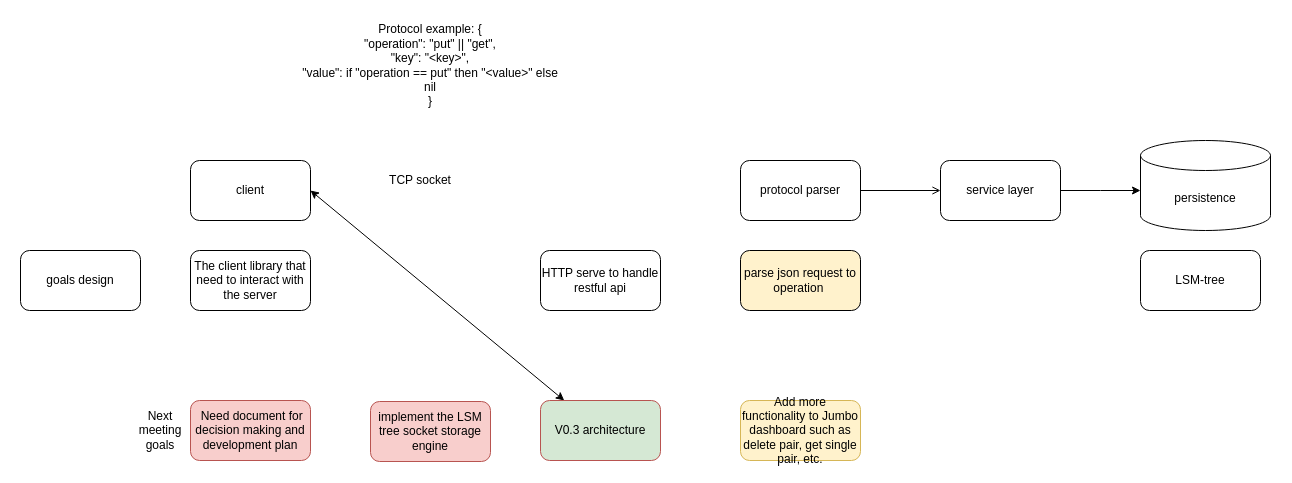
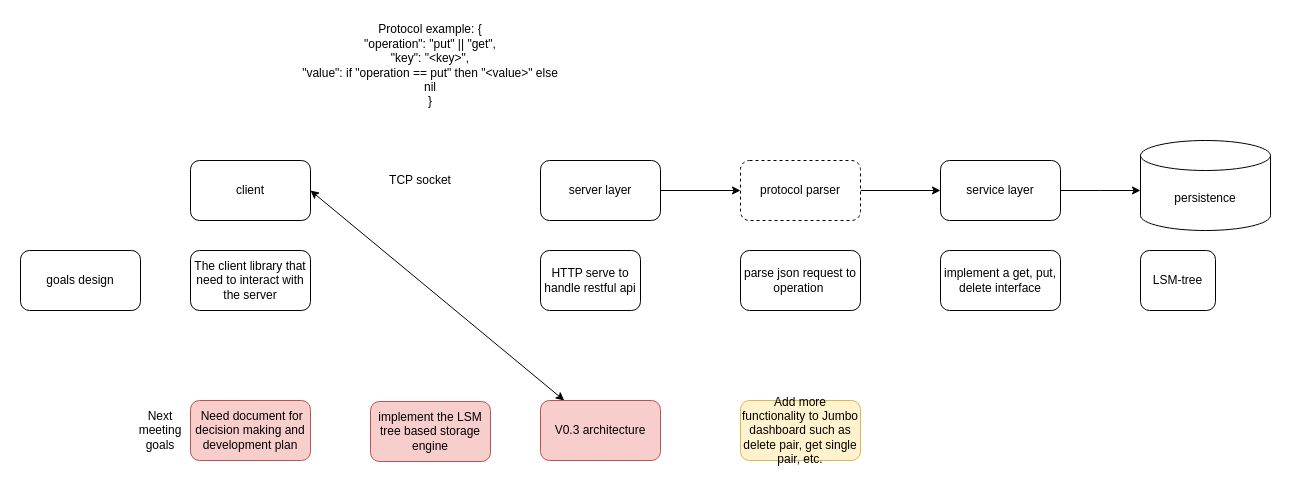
node "server layer": added
edge "server layer" -> "protocol parser": added
node "protocol parser": style solid -> dashed
edge "protocol parser" -> "service layer": arrowhead open -> classic
node "HTTP serve to handle restful api": size 120x60 -> 100x60
node "parse json request to operation": fillcolor #fff2cc -> #ffffff
node "implement a get, put, delete interface": added
node "LSM-tree": size 120x60 -> 75x60
node "V0.3 architecture": fillcolor #d5e8d4 -> #f8cecc
node "implement the LSM tree socket storage engine": label "implement the LSM tree socket storage engine" -> "implement the LSM tree based storage engine"
